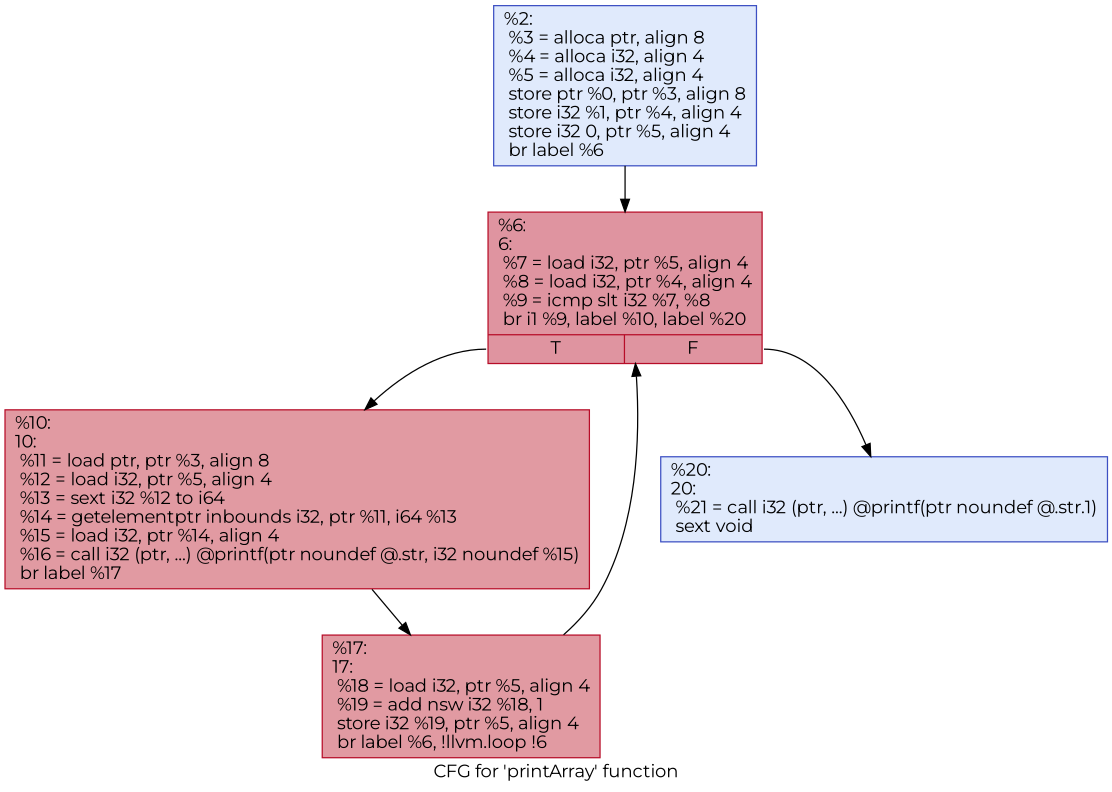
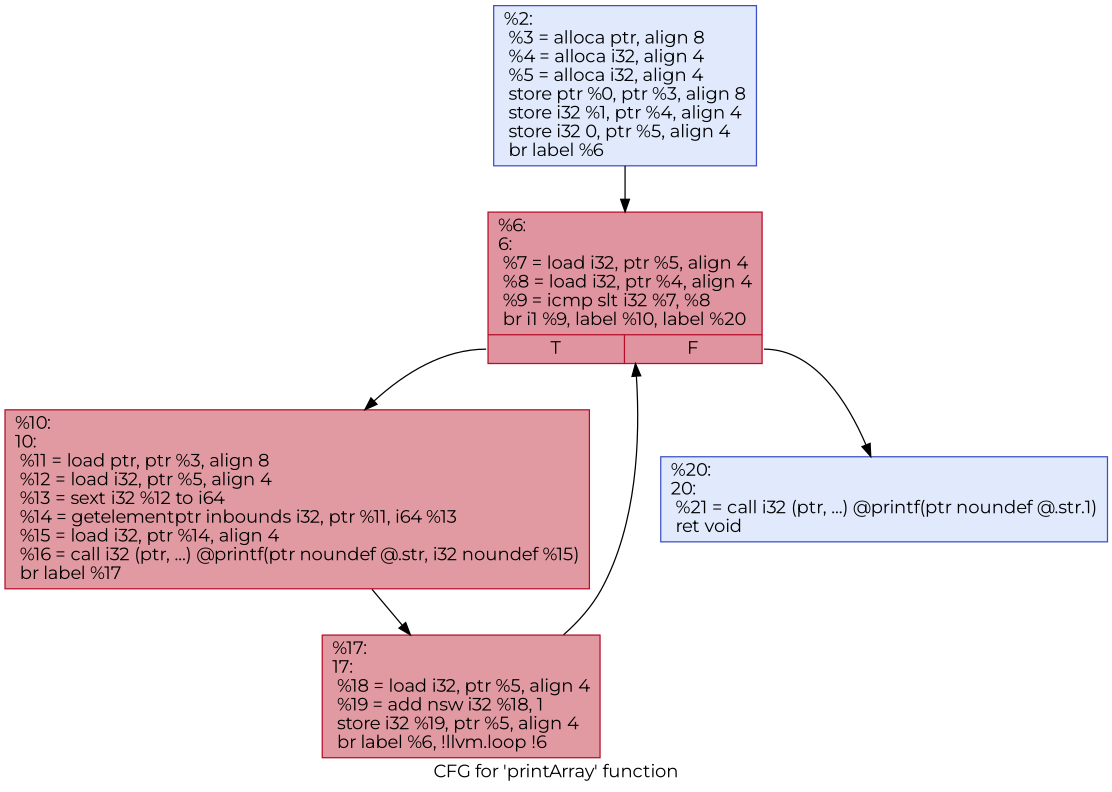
node "%20:": text "sext void" -> "ret void"
